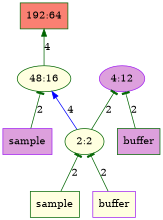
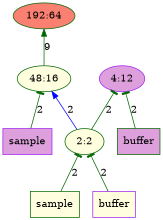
node "192:64": shape box -> ellipse
edge "48:16" -> "192:64": label "4" -> "9"
edge "2:2" -> "48:16": label "4" -> "2"
